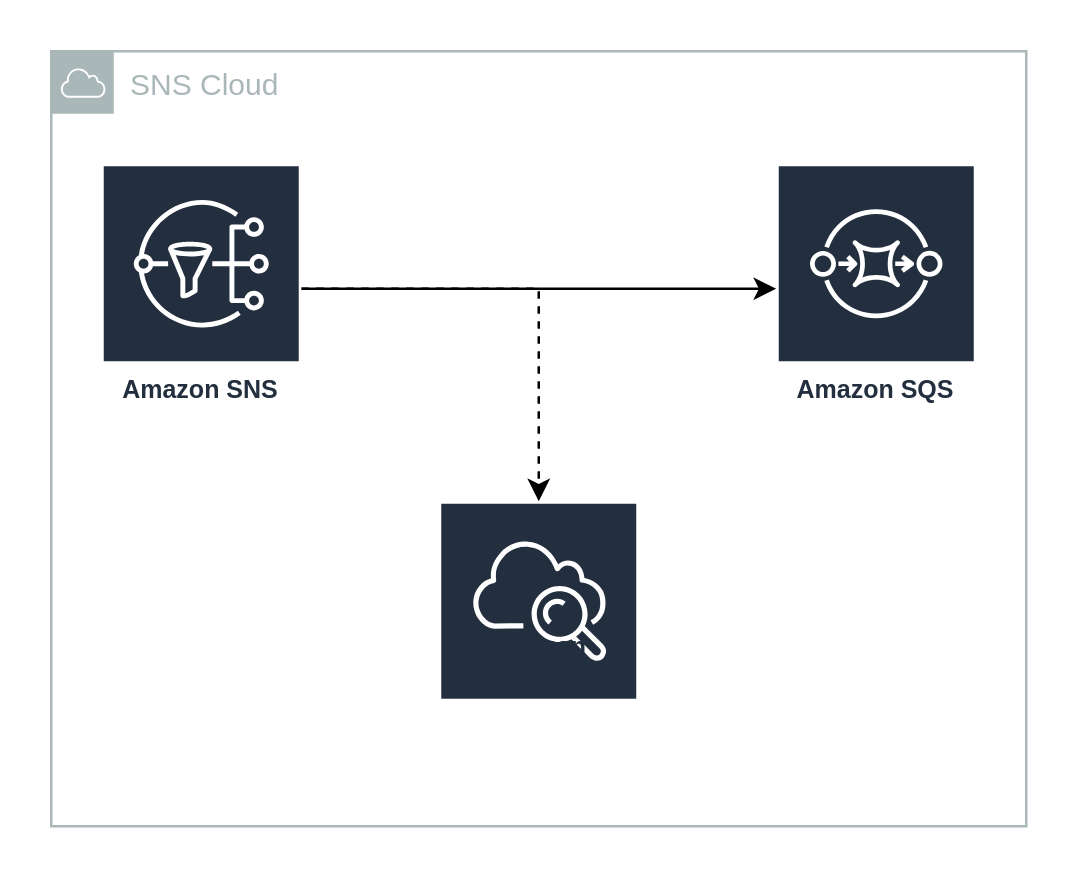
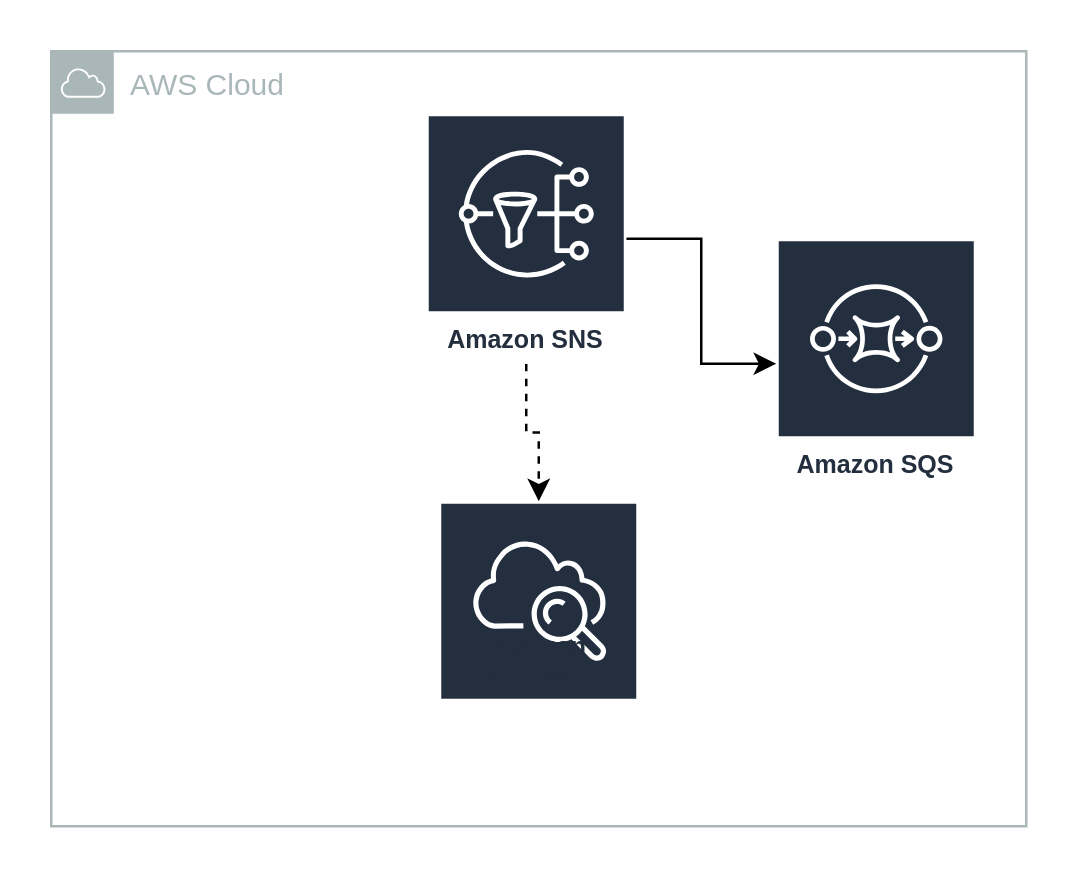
node "SNS Cloud": label "SNS Cloud" -> "AWS Cloud"
node "Amazon SNS": moved (201, 289) -> (526, 239)
node "Amazon SQS": moved (876, 289) -> (876, 364)
